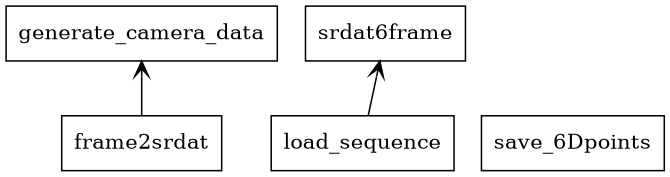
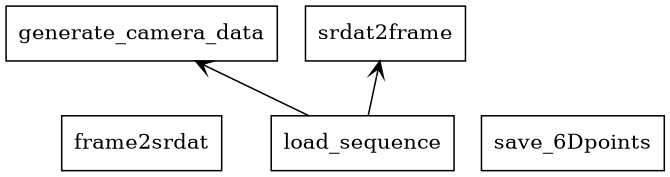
node "srdat6frame": label "srdat6frame" -> "srdat2frame"
edge "frame2srdat" -> "generate_camera_data": now "load_sequence" -> "generate_camera_data"
